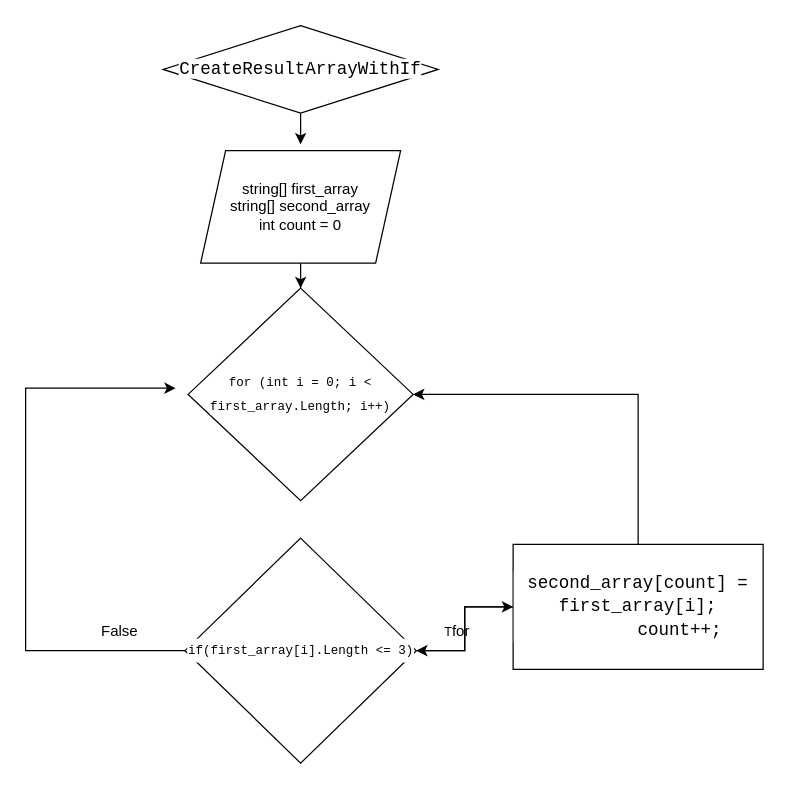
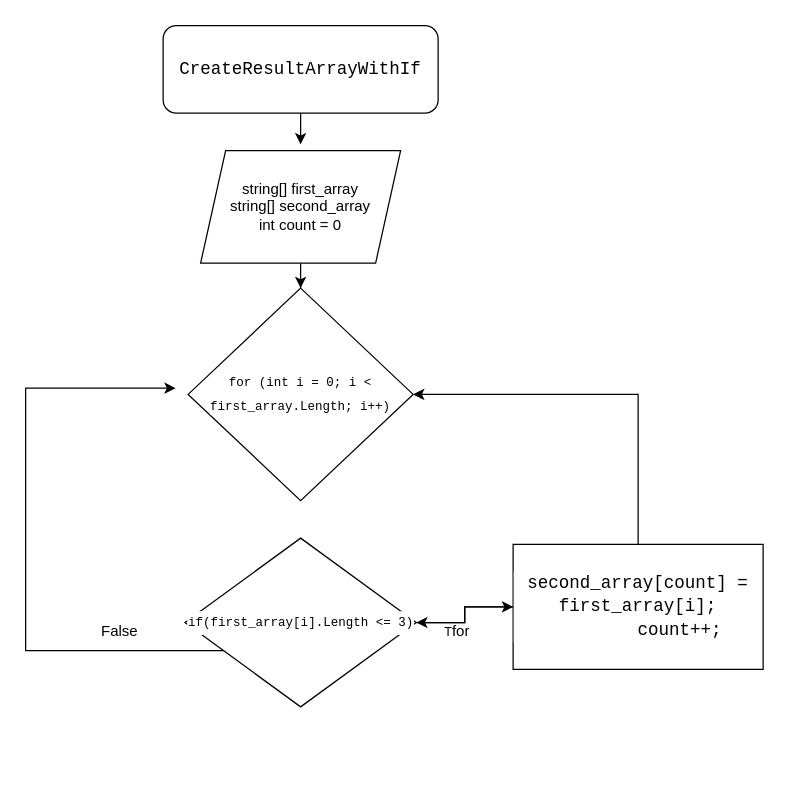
node "CreateResultArrayWithIf": shape diamond -> rounded rectangle
node "if(first_array[i].Length <= 3)": size 231x225 -> 231x169
